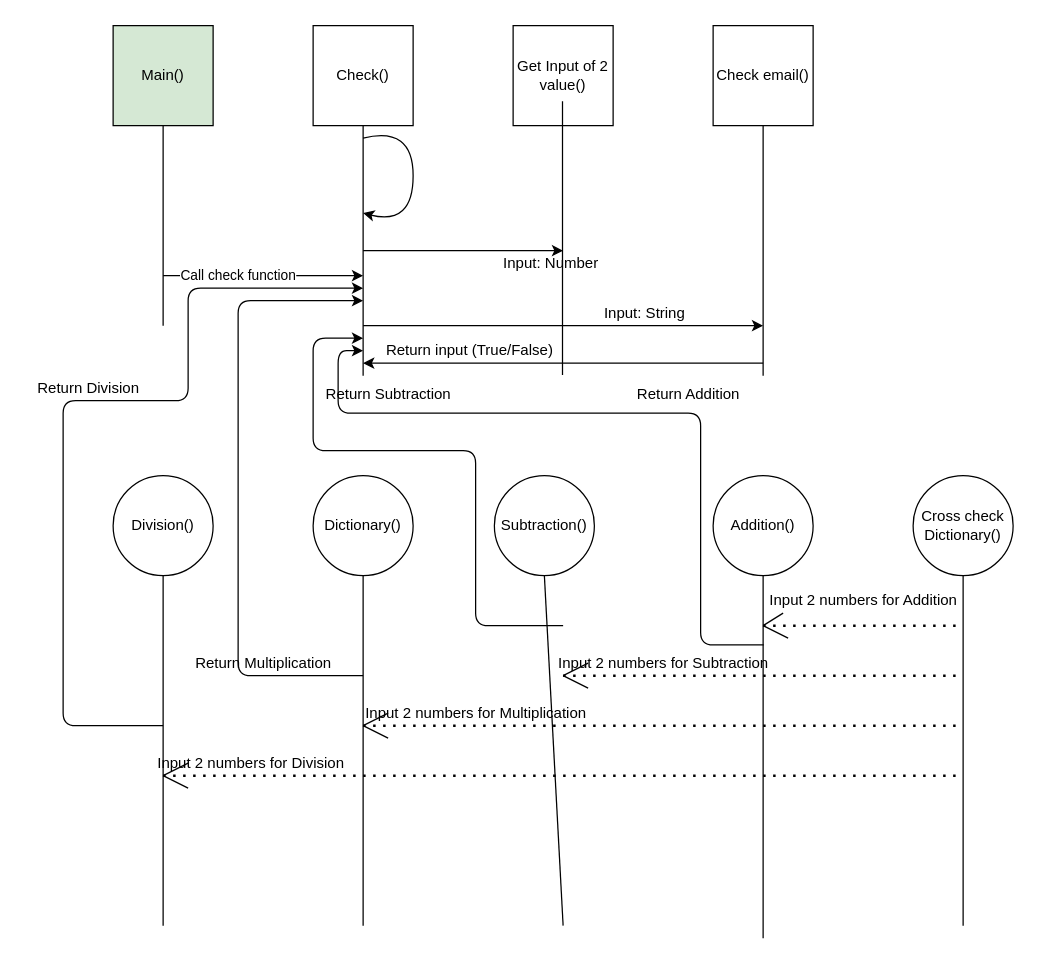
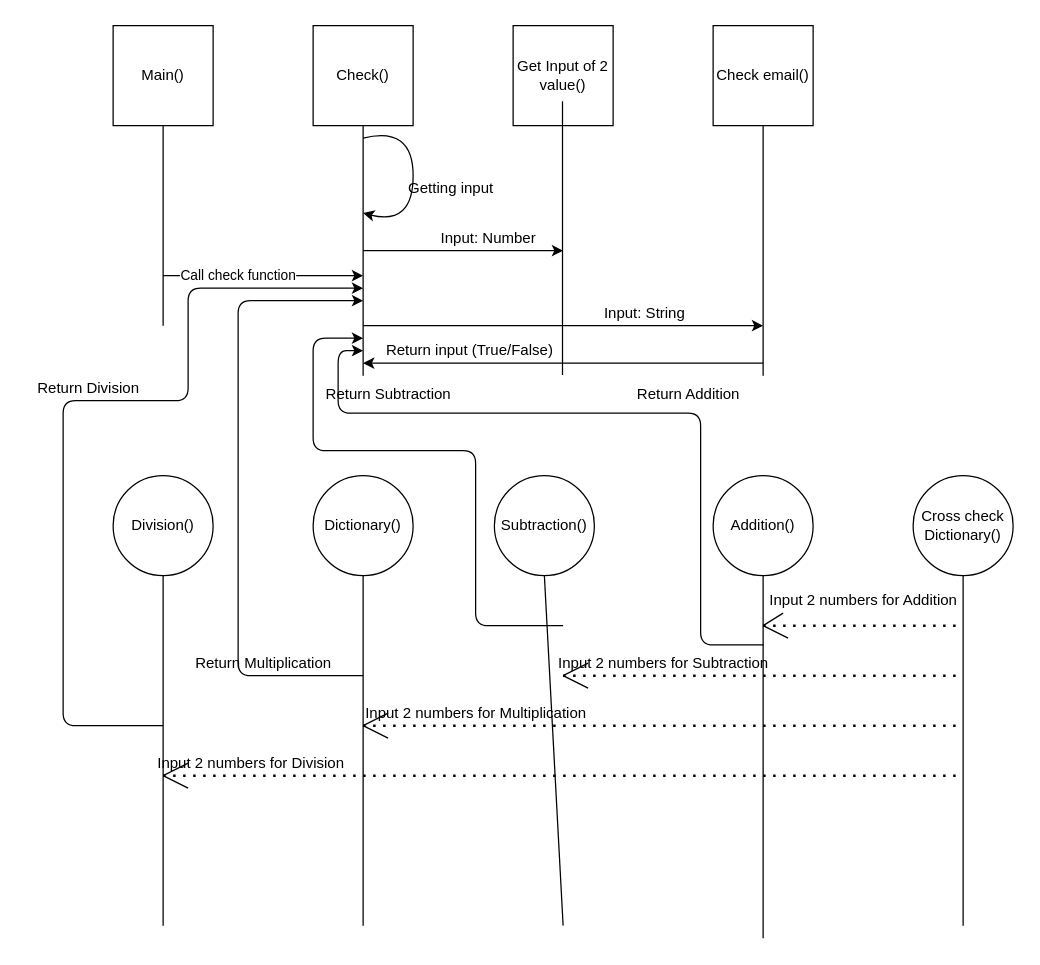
node "Main()": fillcolor #d5e8d4 -> #ffffff
node "Getting input": added
node "Input: Number": moved (551, 263) -> (488, 238)
